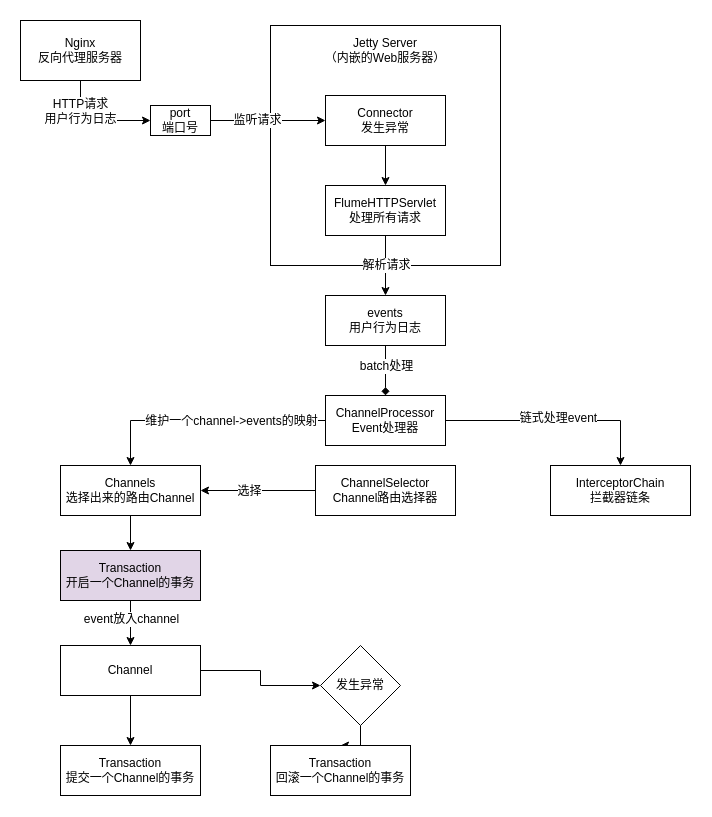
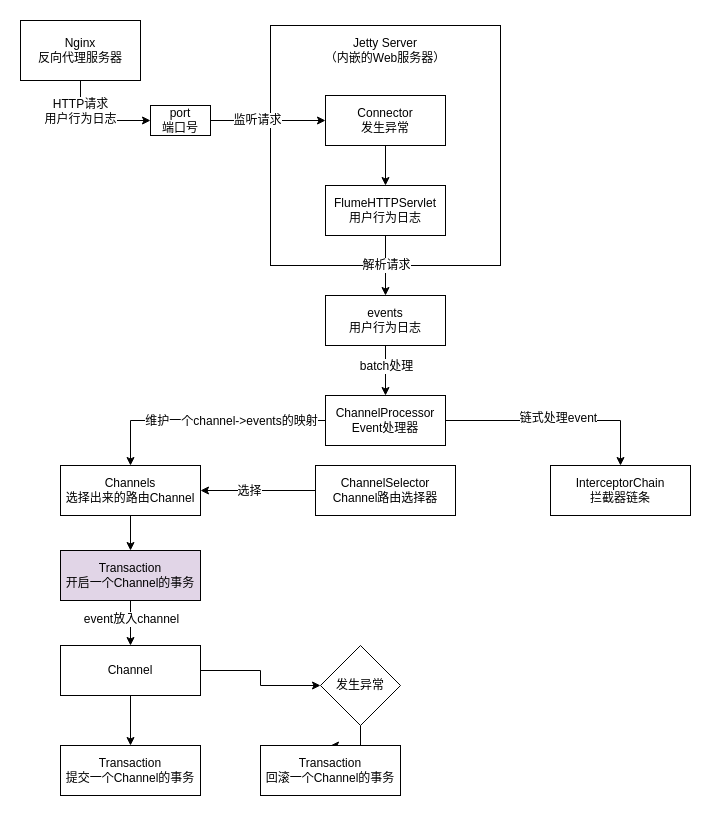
node "FlumeHTTPServlet 处理所有请求": label "FlumeHTTPServlet 处理所有请求" -> "FlumeHTTPServlet 用户行为日志"
edge "events 用户行为日志" -> "ChannelProcessor Event处理器": arrowhead diamond -> classic
node "Transaction 回滚一个Channel的事务": moved (341, 771) -> (331, 771)
